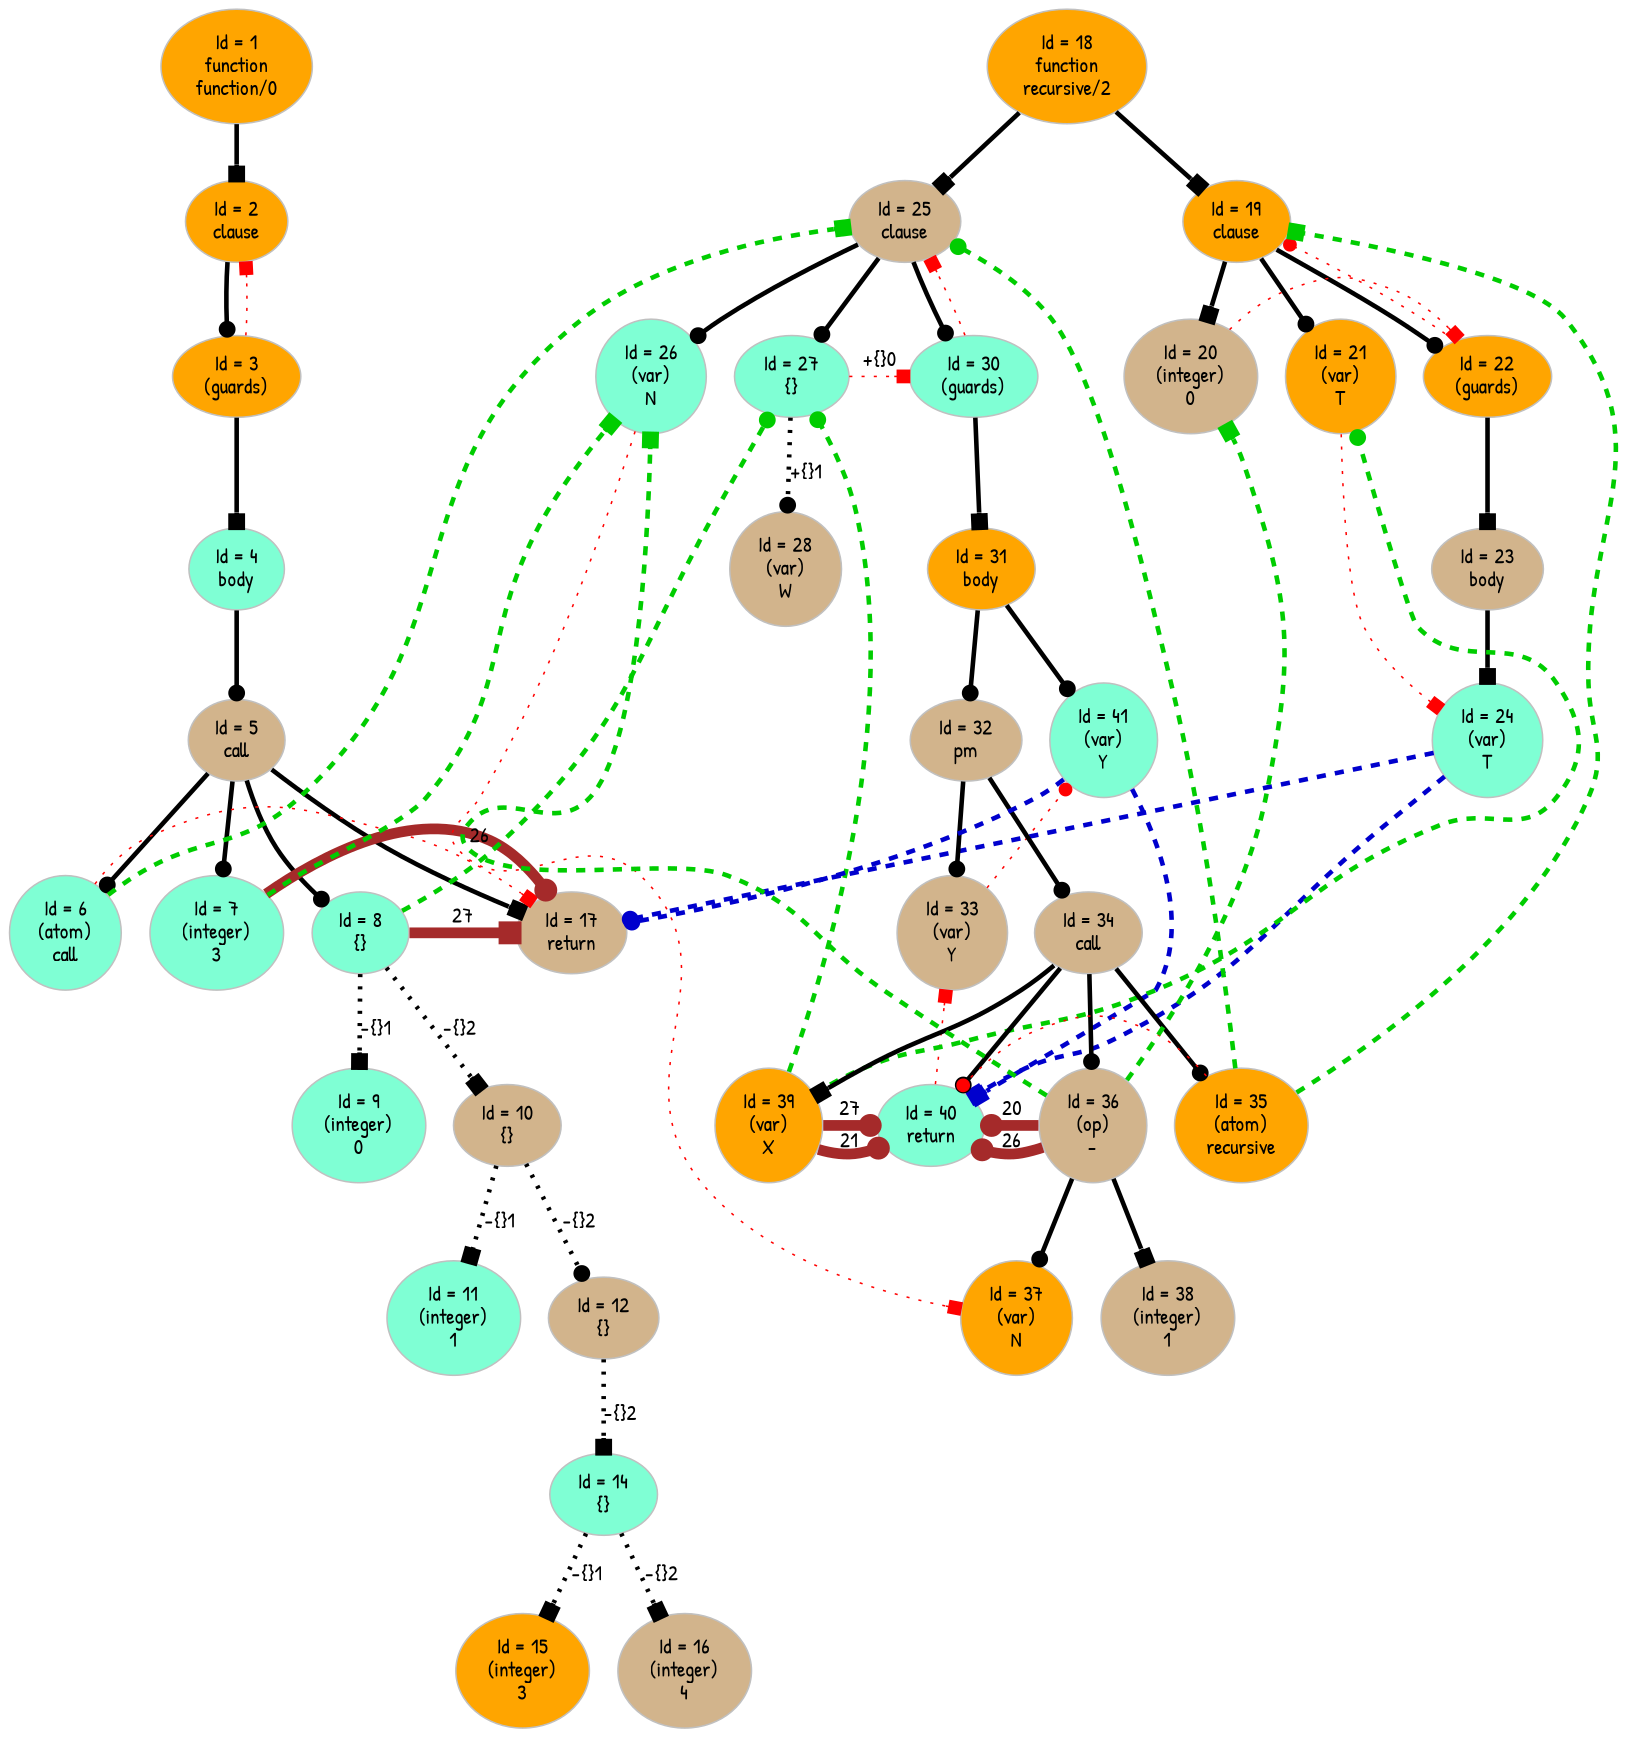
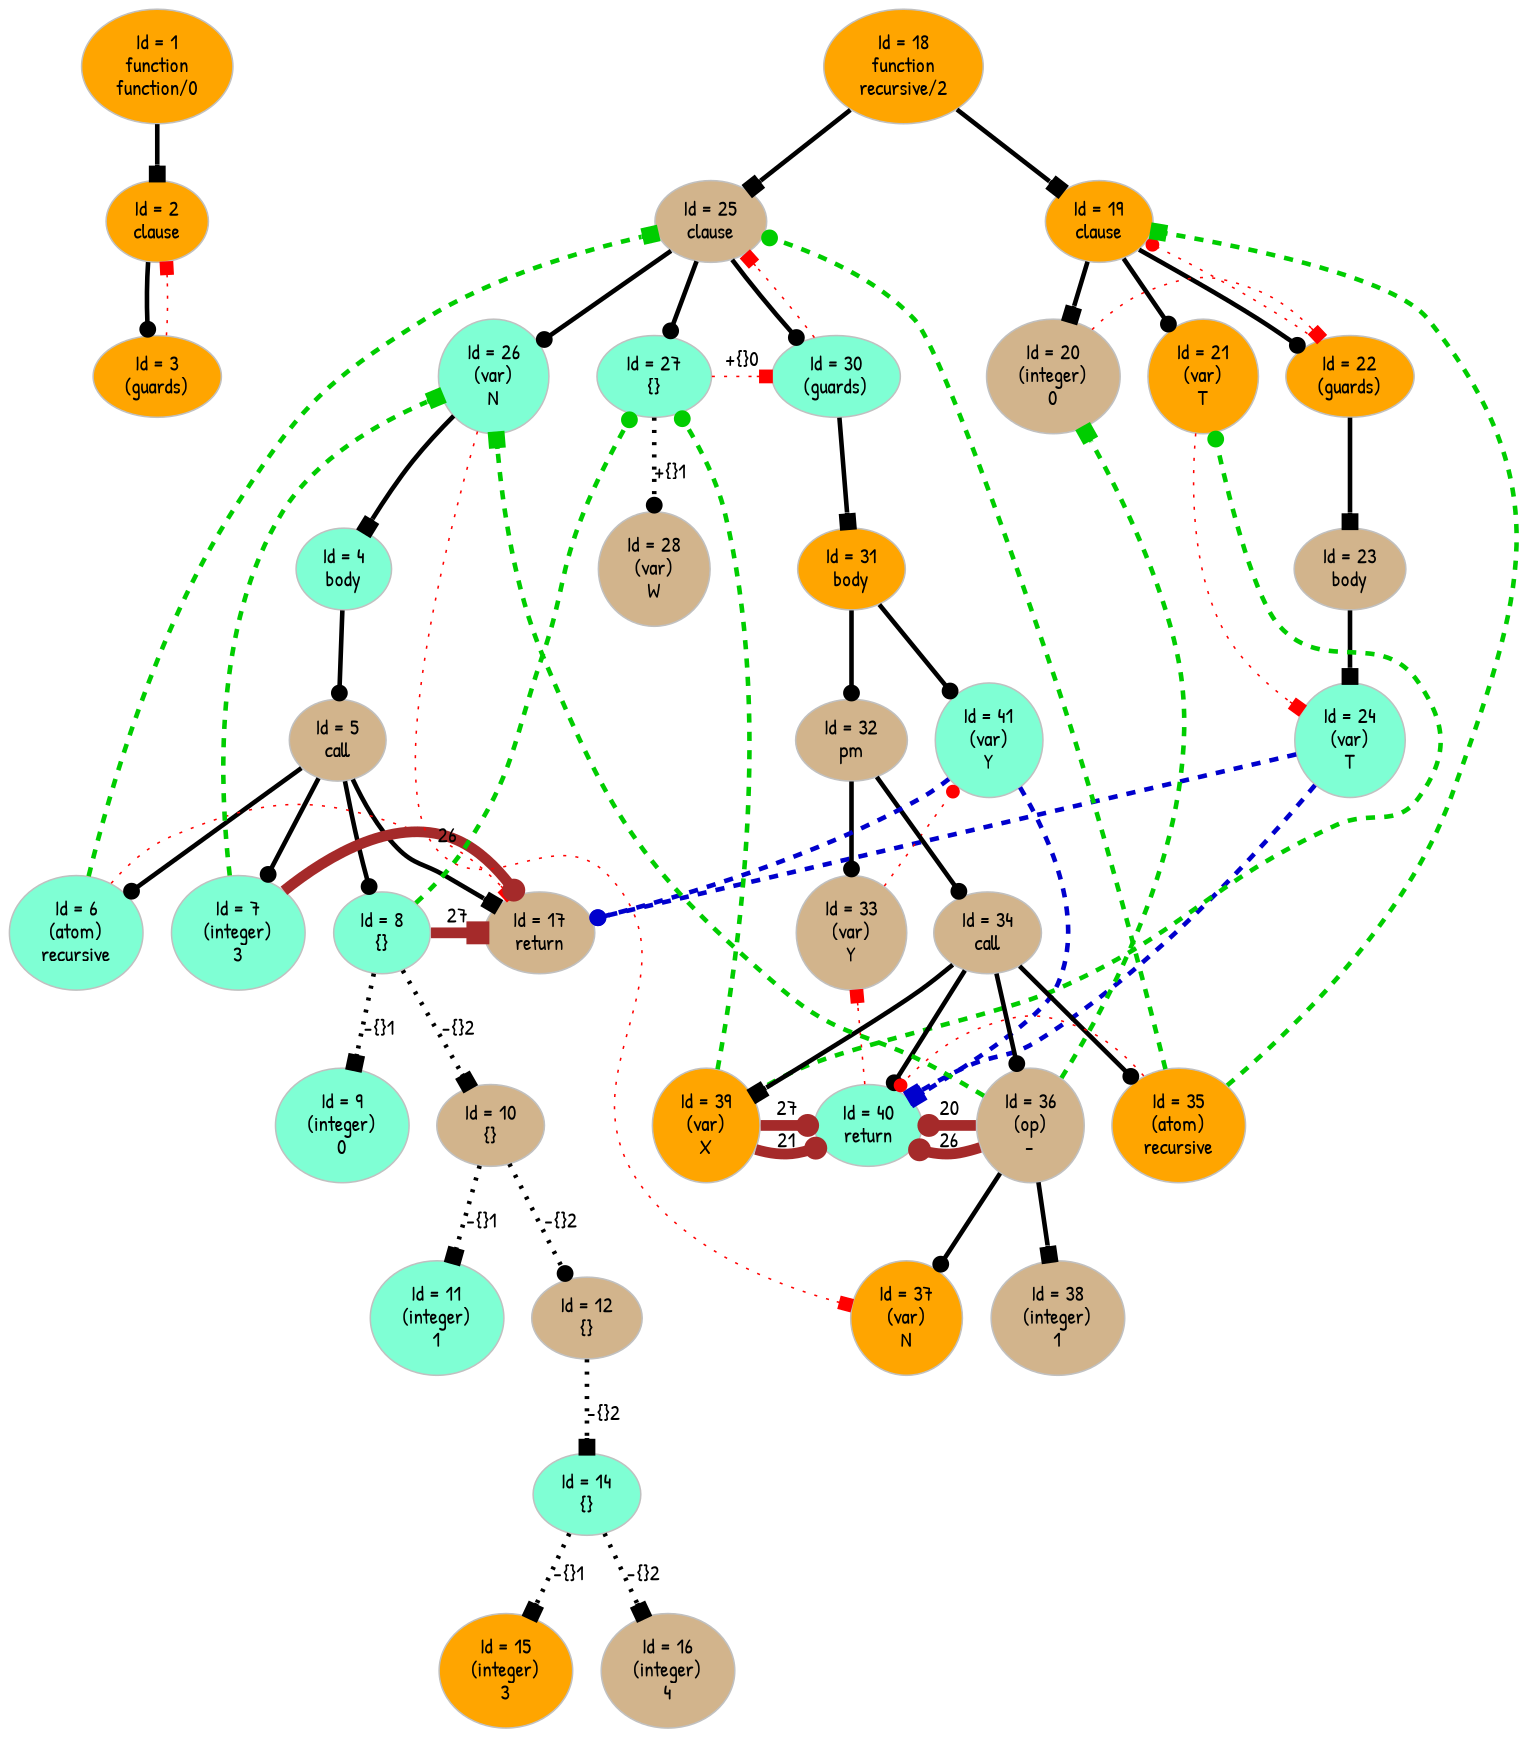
edge "Id = 3 (guards)" -> "Id = 4 body": now "Id = 26 (var) N" -> "Id = 4 body"
node "Id = 6 (atom) call": label "Id = 6 (atom) call" -> "Id = 6 (atom) recursive"
